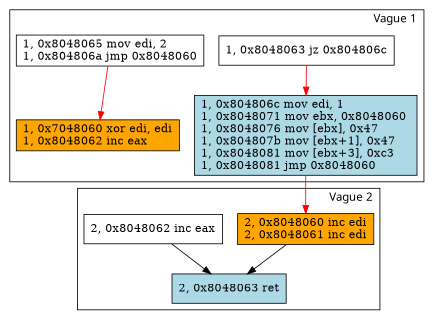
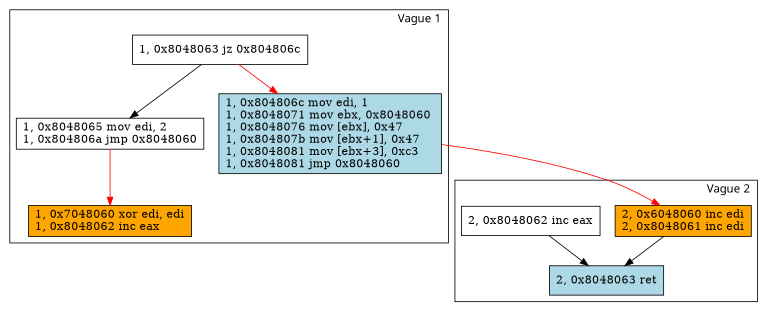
edge "1, 0x8048063 jz 0x804806c" -> "1, 0x8048065 mov edi, 2 1, 0x804806a jmp 0x8048060": added
node "2, 0x8048060 inc edi 2, 0x8048061 inc edi": label "2, 0x8048060 inc edi 2, 0x8048061 inc edi" -> "2, 0x6048060 inc edi 2, 0x8048061 inc edi"
